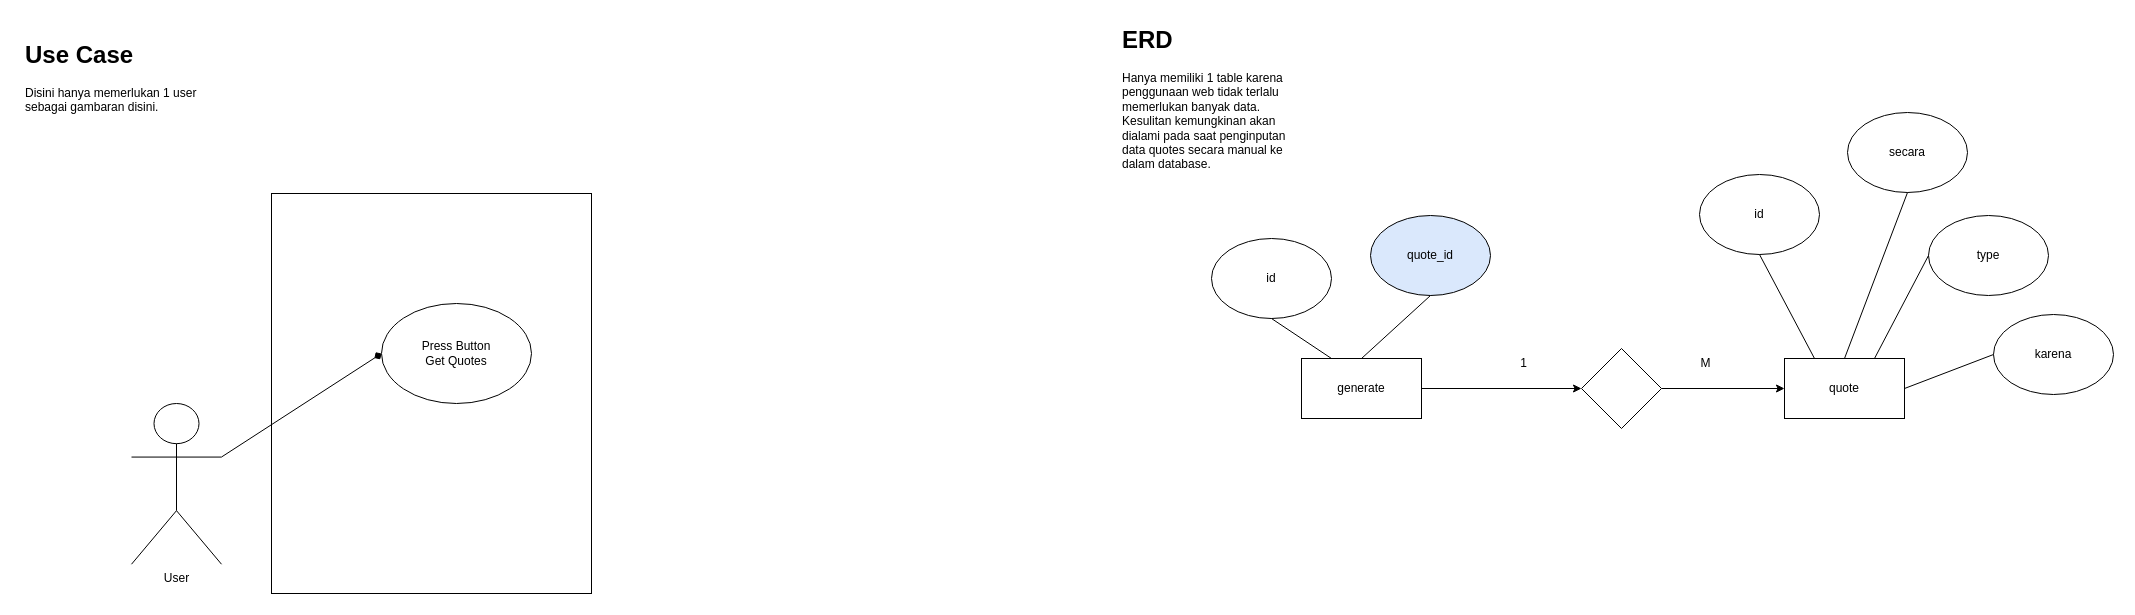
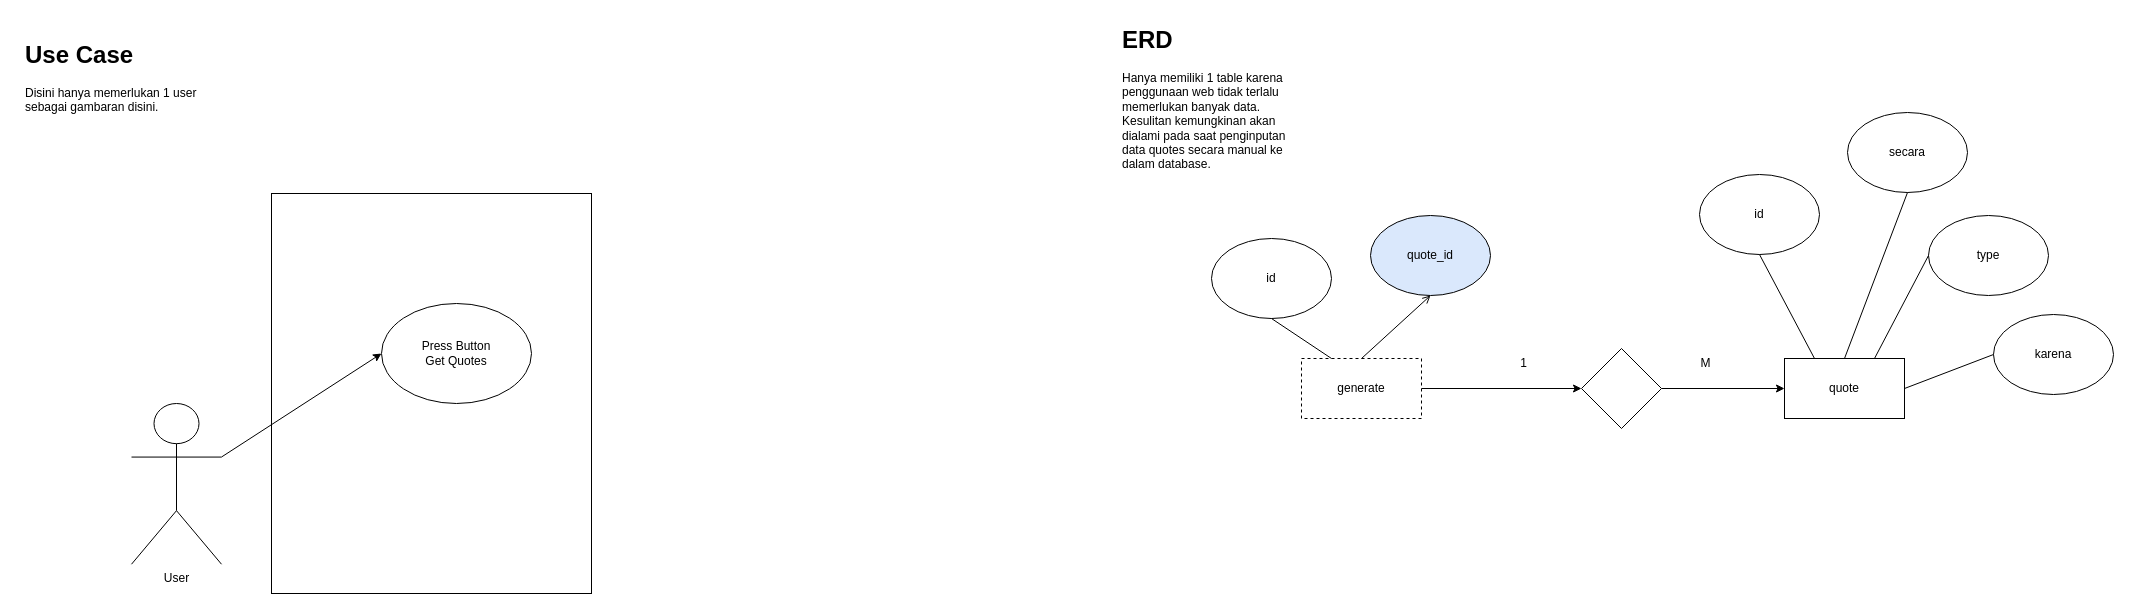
edge "quote_id" -- "generate": arrowhead none -> open
edge "User" -> "Press Button Get Quotes": arrowhead diamond -> classic
node "generate": style solid -> dashed
